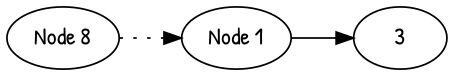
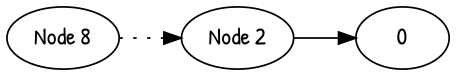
node "Node 1": label "Node 1" -> "Node 2"
node "3": label "3" -> "0"
